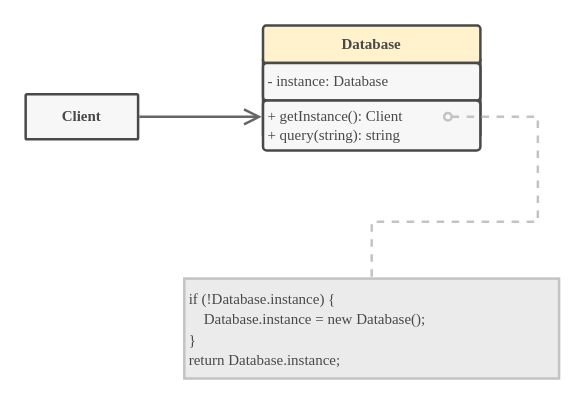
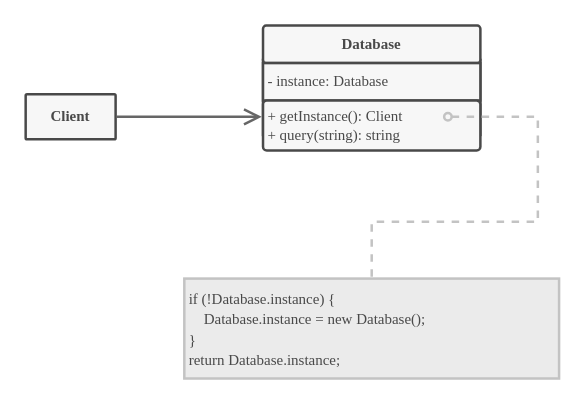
node "Database": fillcolor #fff2cc -> #f7f7f7
node "- instance: Database": shape rounded rectangle -> rectangle
node "Client": size 113x45 -> 90x45
